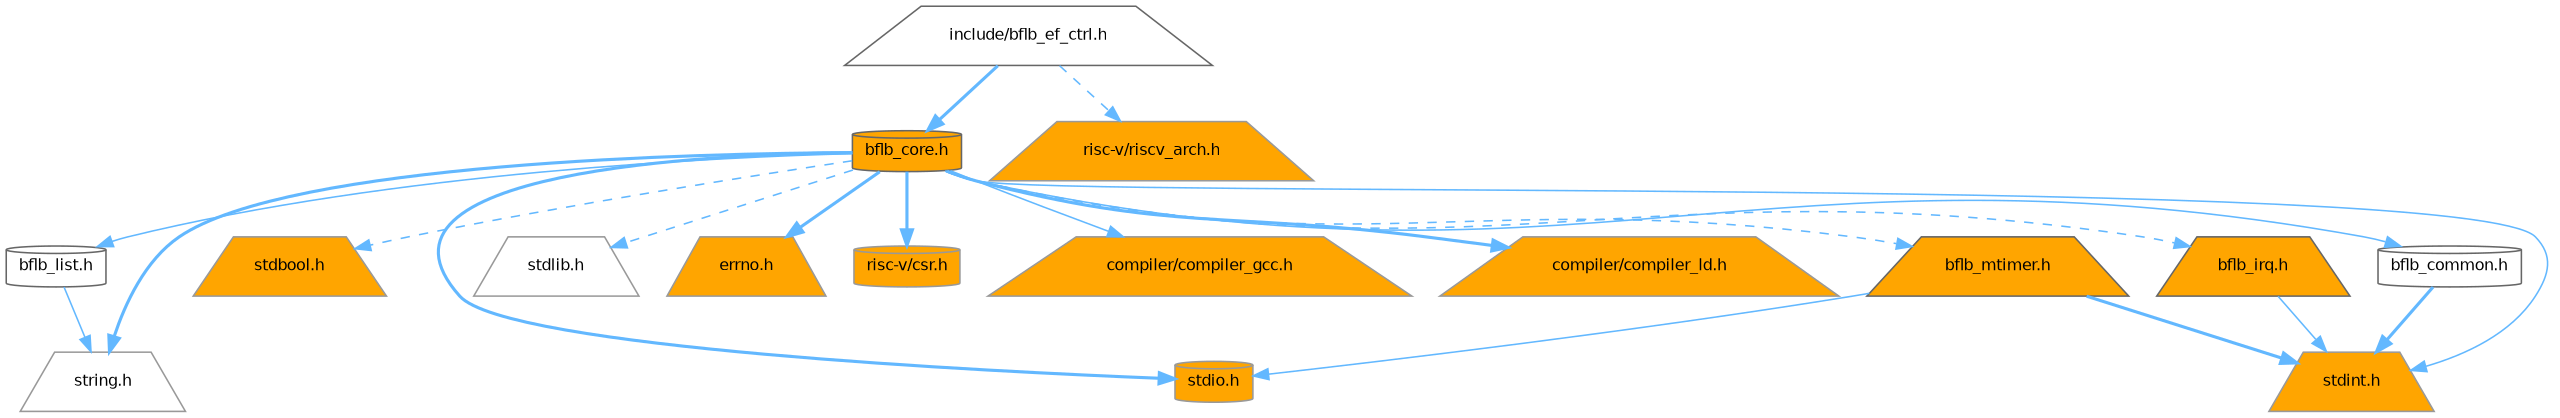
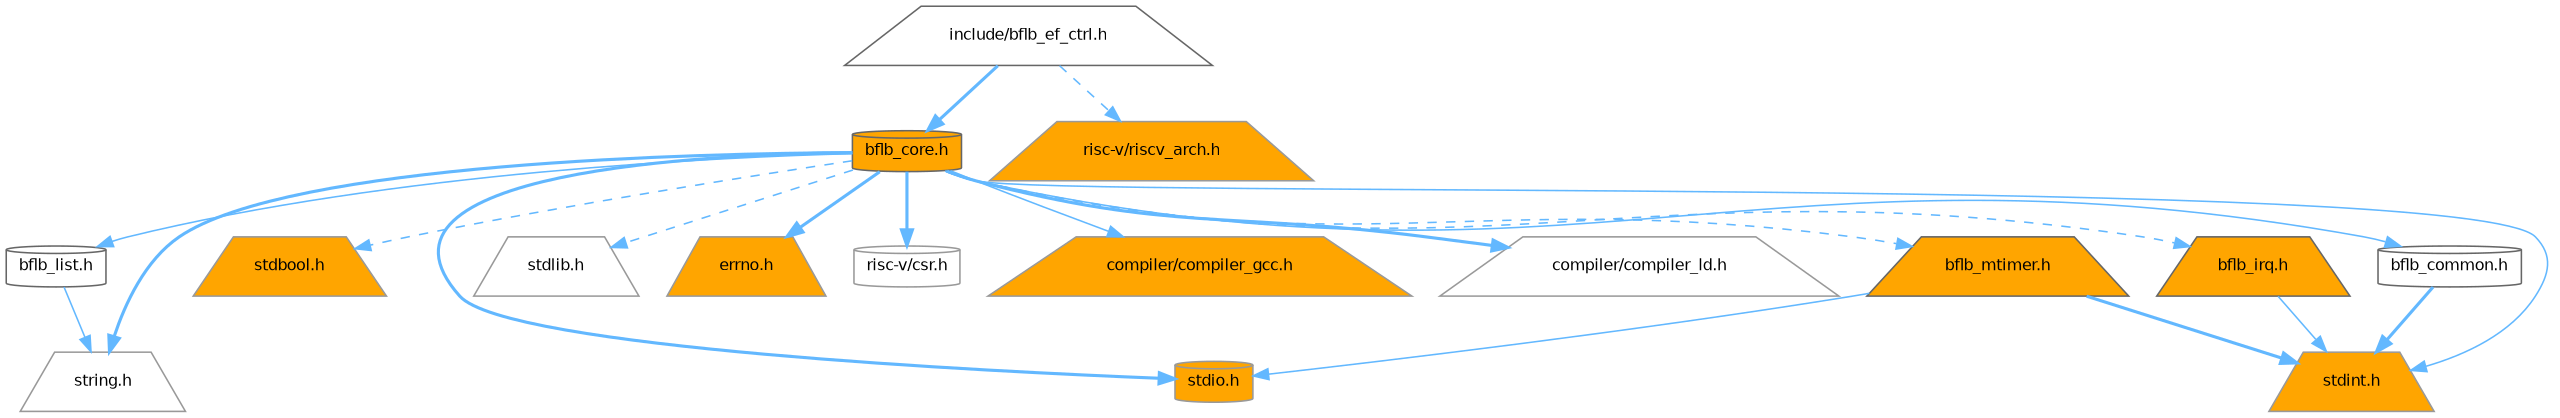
node "risc-v/csr.h": fillcolor orange -> white
node "compiler/compiler_ld.h": fillcolor orange -> white
